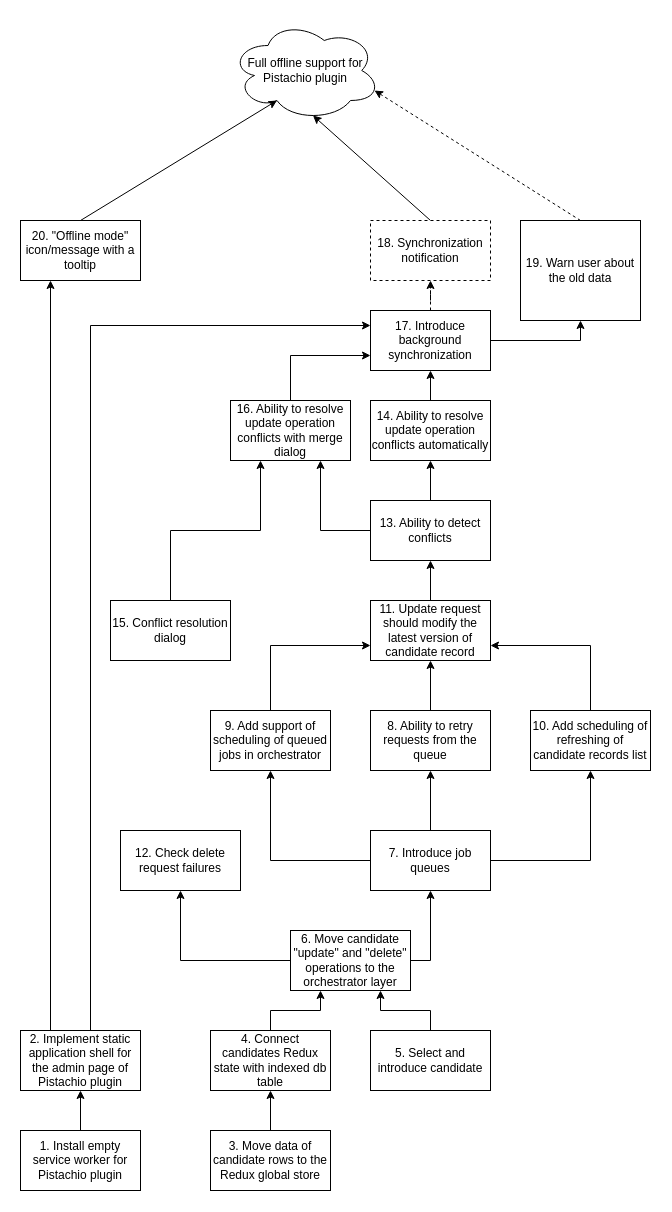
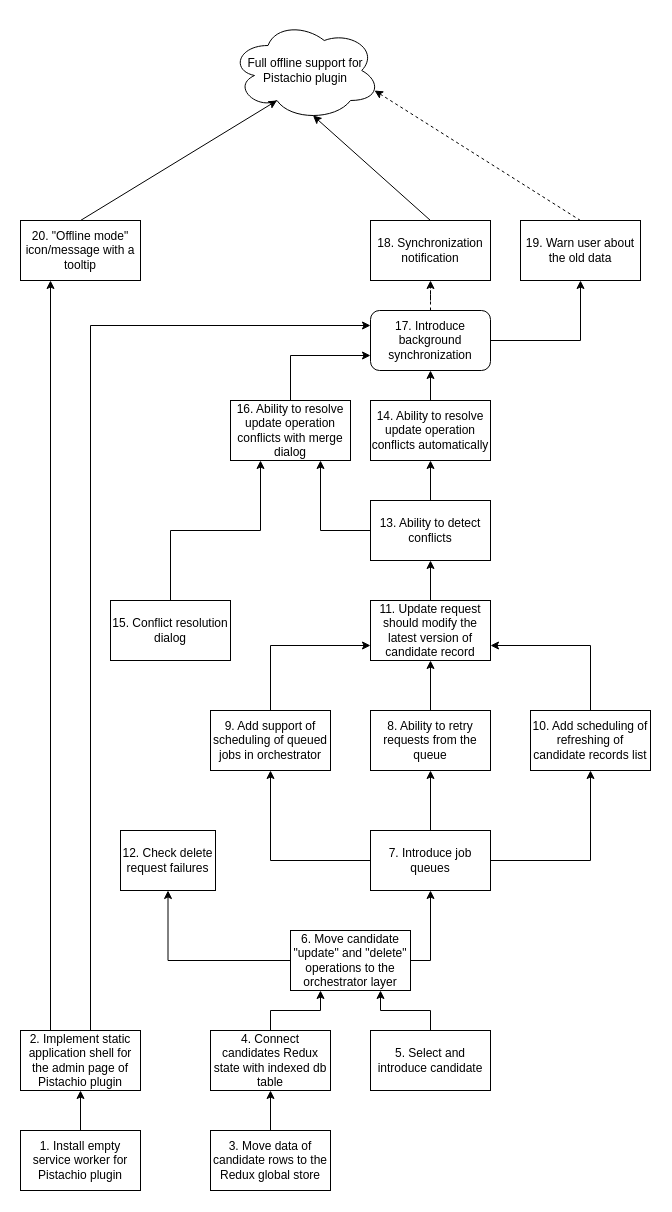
node "18. Synchronization notification": style dashed -> solid
node "19. Warn user about the old data": size 120x100 -> 120x60
node "17. Introduce background synchronization": shape rectangle -> rounded rectangle
node "12. Check delete request failures": size 120x60 -> 95x60
